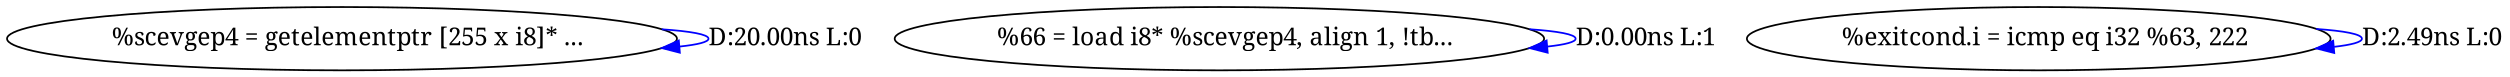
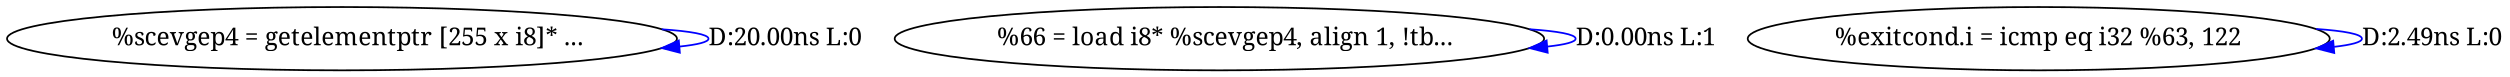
node "%exitcond.i = icmp eq i32 %63, 222": label "%exitcond.i = icmp eq i32 %63, 222" -> "%exitcond.i = icmp eq i32 %63, 122"
